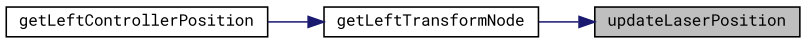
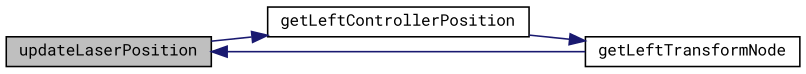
edge "updateLaserPosition" -> "getLeftControllerPosition": added
